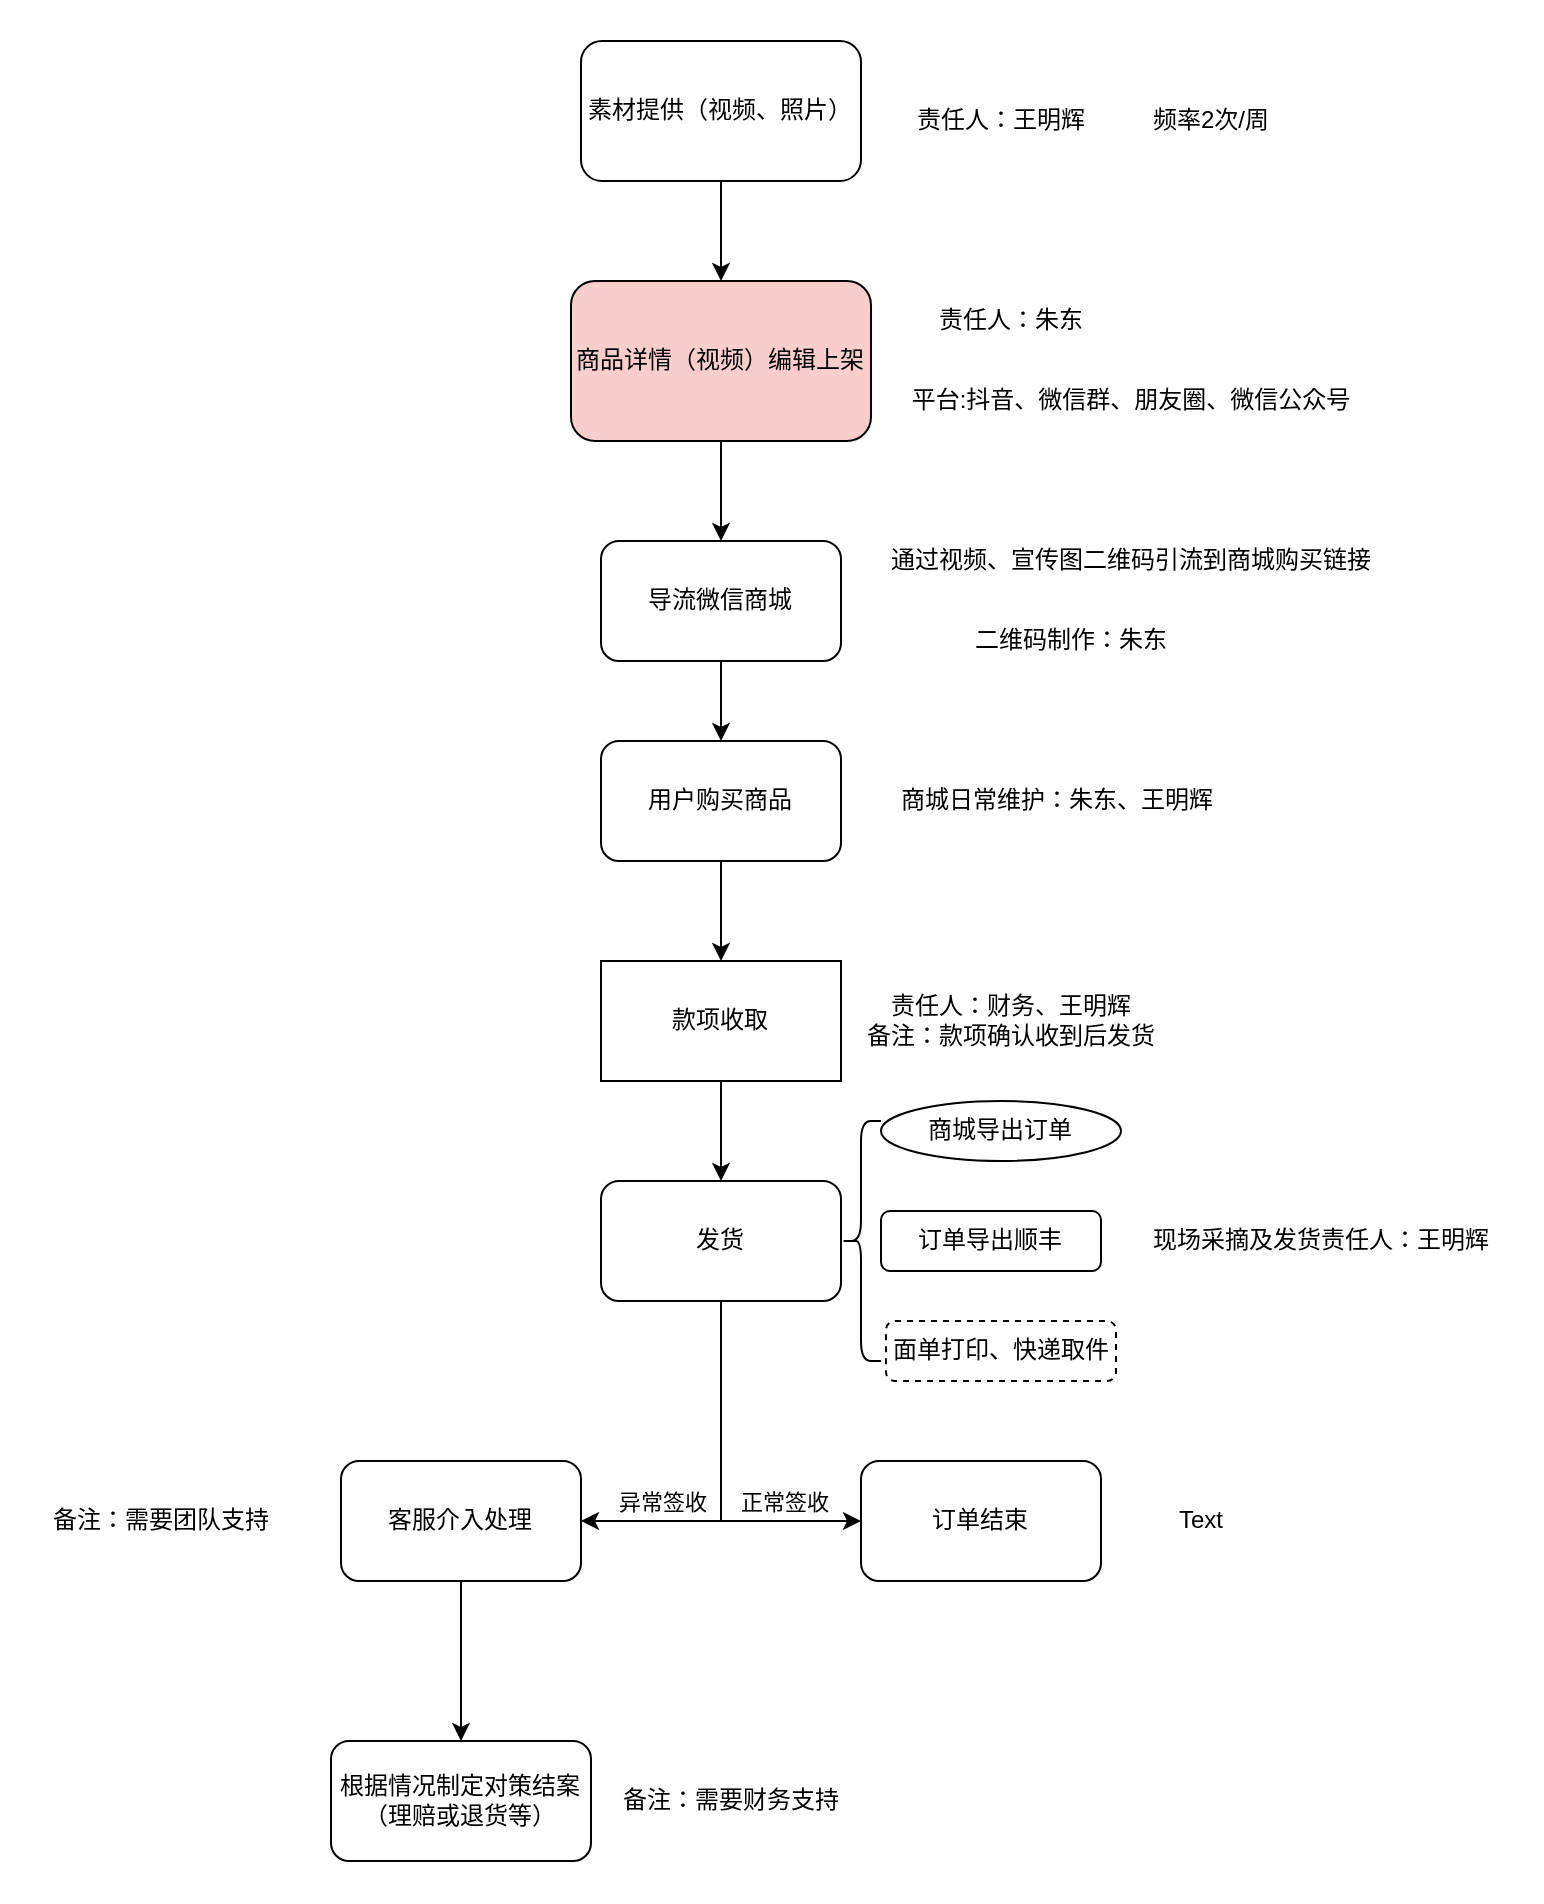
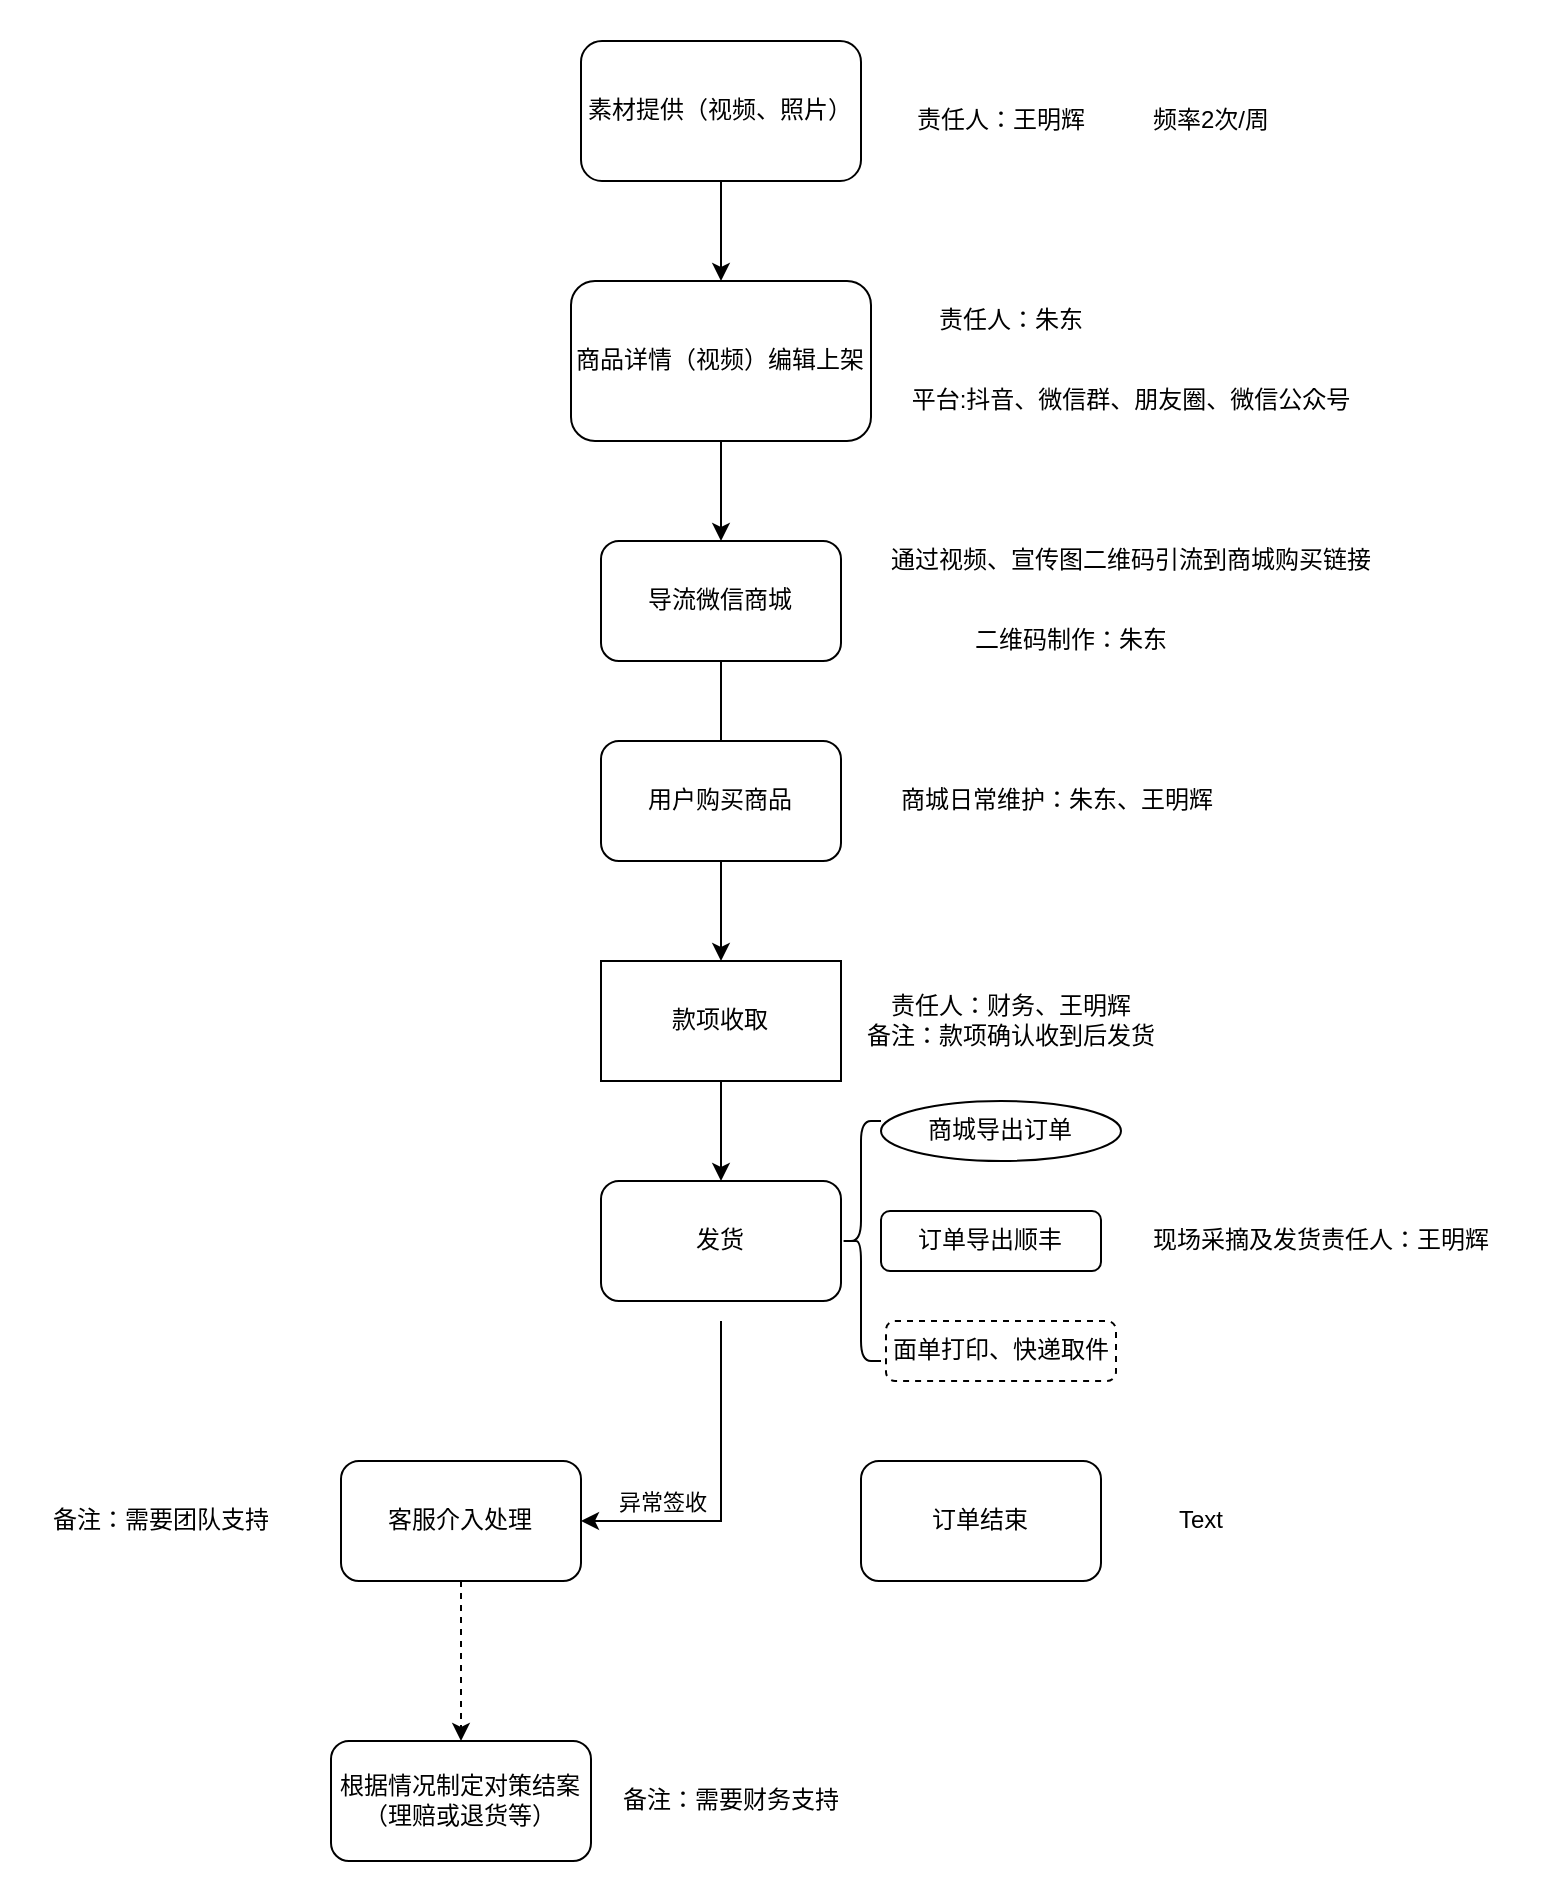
node "商品详情（视频）编辑上架": fillcolor #f8cecc -> #ffffff
edge "导流微信商城" -> "用户购买商品": arrowhead classic -> none
edge "发货" -> "订单结束": removed, label "正常签收"
edge "客服介入处理" -> "根据情况制定对策结案（理赔或退货等）": style solid -> dashed
